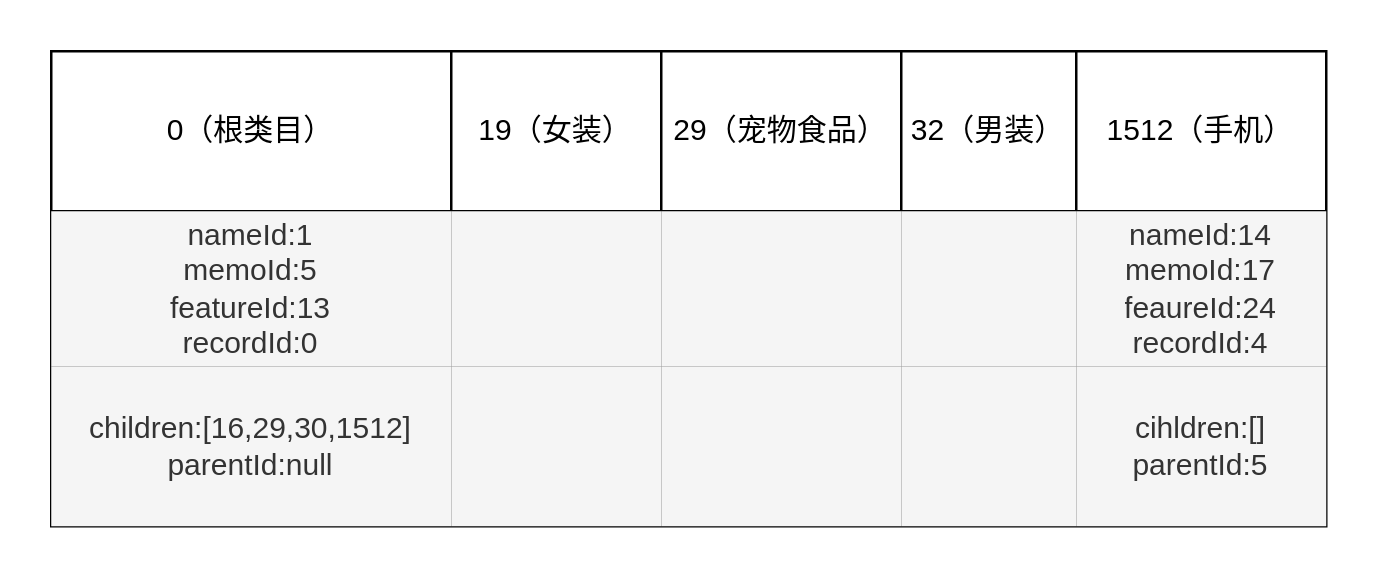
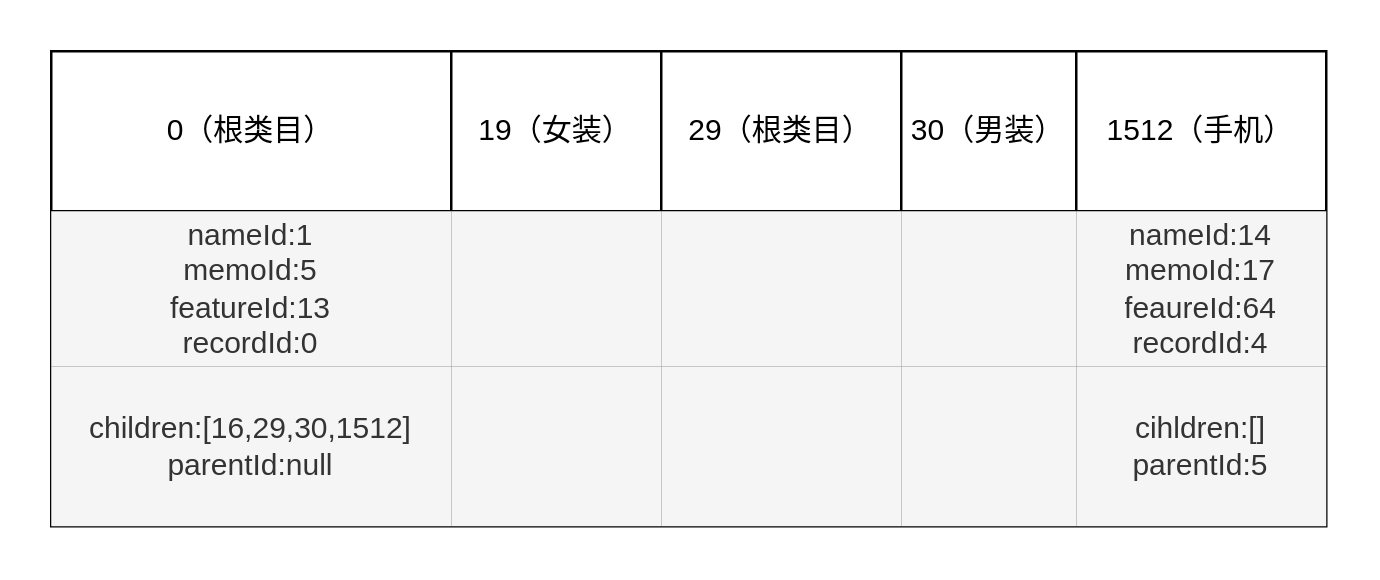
node "29（宠物食品）": label "29（宠物食品）" -> "29（根类目）"
node "32（男装）": label "32（男装）" -> "30（男装）"
node "nameId:14 memoId:17 feaureId:24 recordId:4": label "nameId:14 memoId:17 feaureId:24 recordId:4" -> "nameId:14 memoId:17 feaureId:64 recordId:4"
